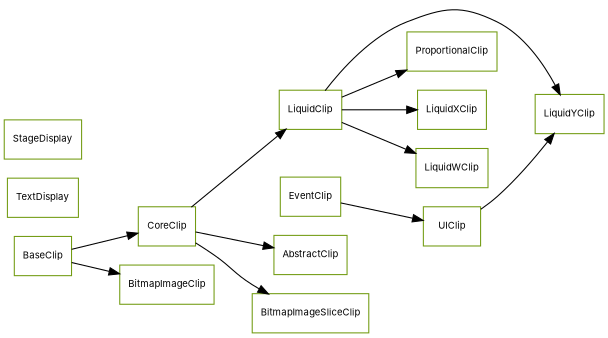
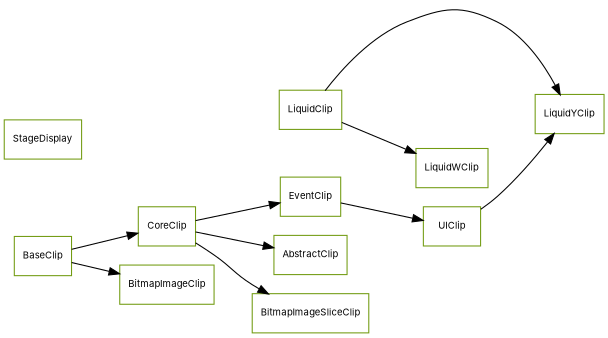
node "ProportionalClip": removed
node "LiquidXClip": removed
edge "CoreClip" -> "LiquidClip": now "CoreClip" -> "EventClip"
node "TextDisplay": removed
